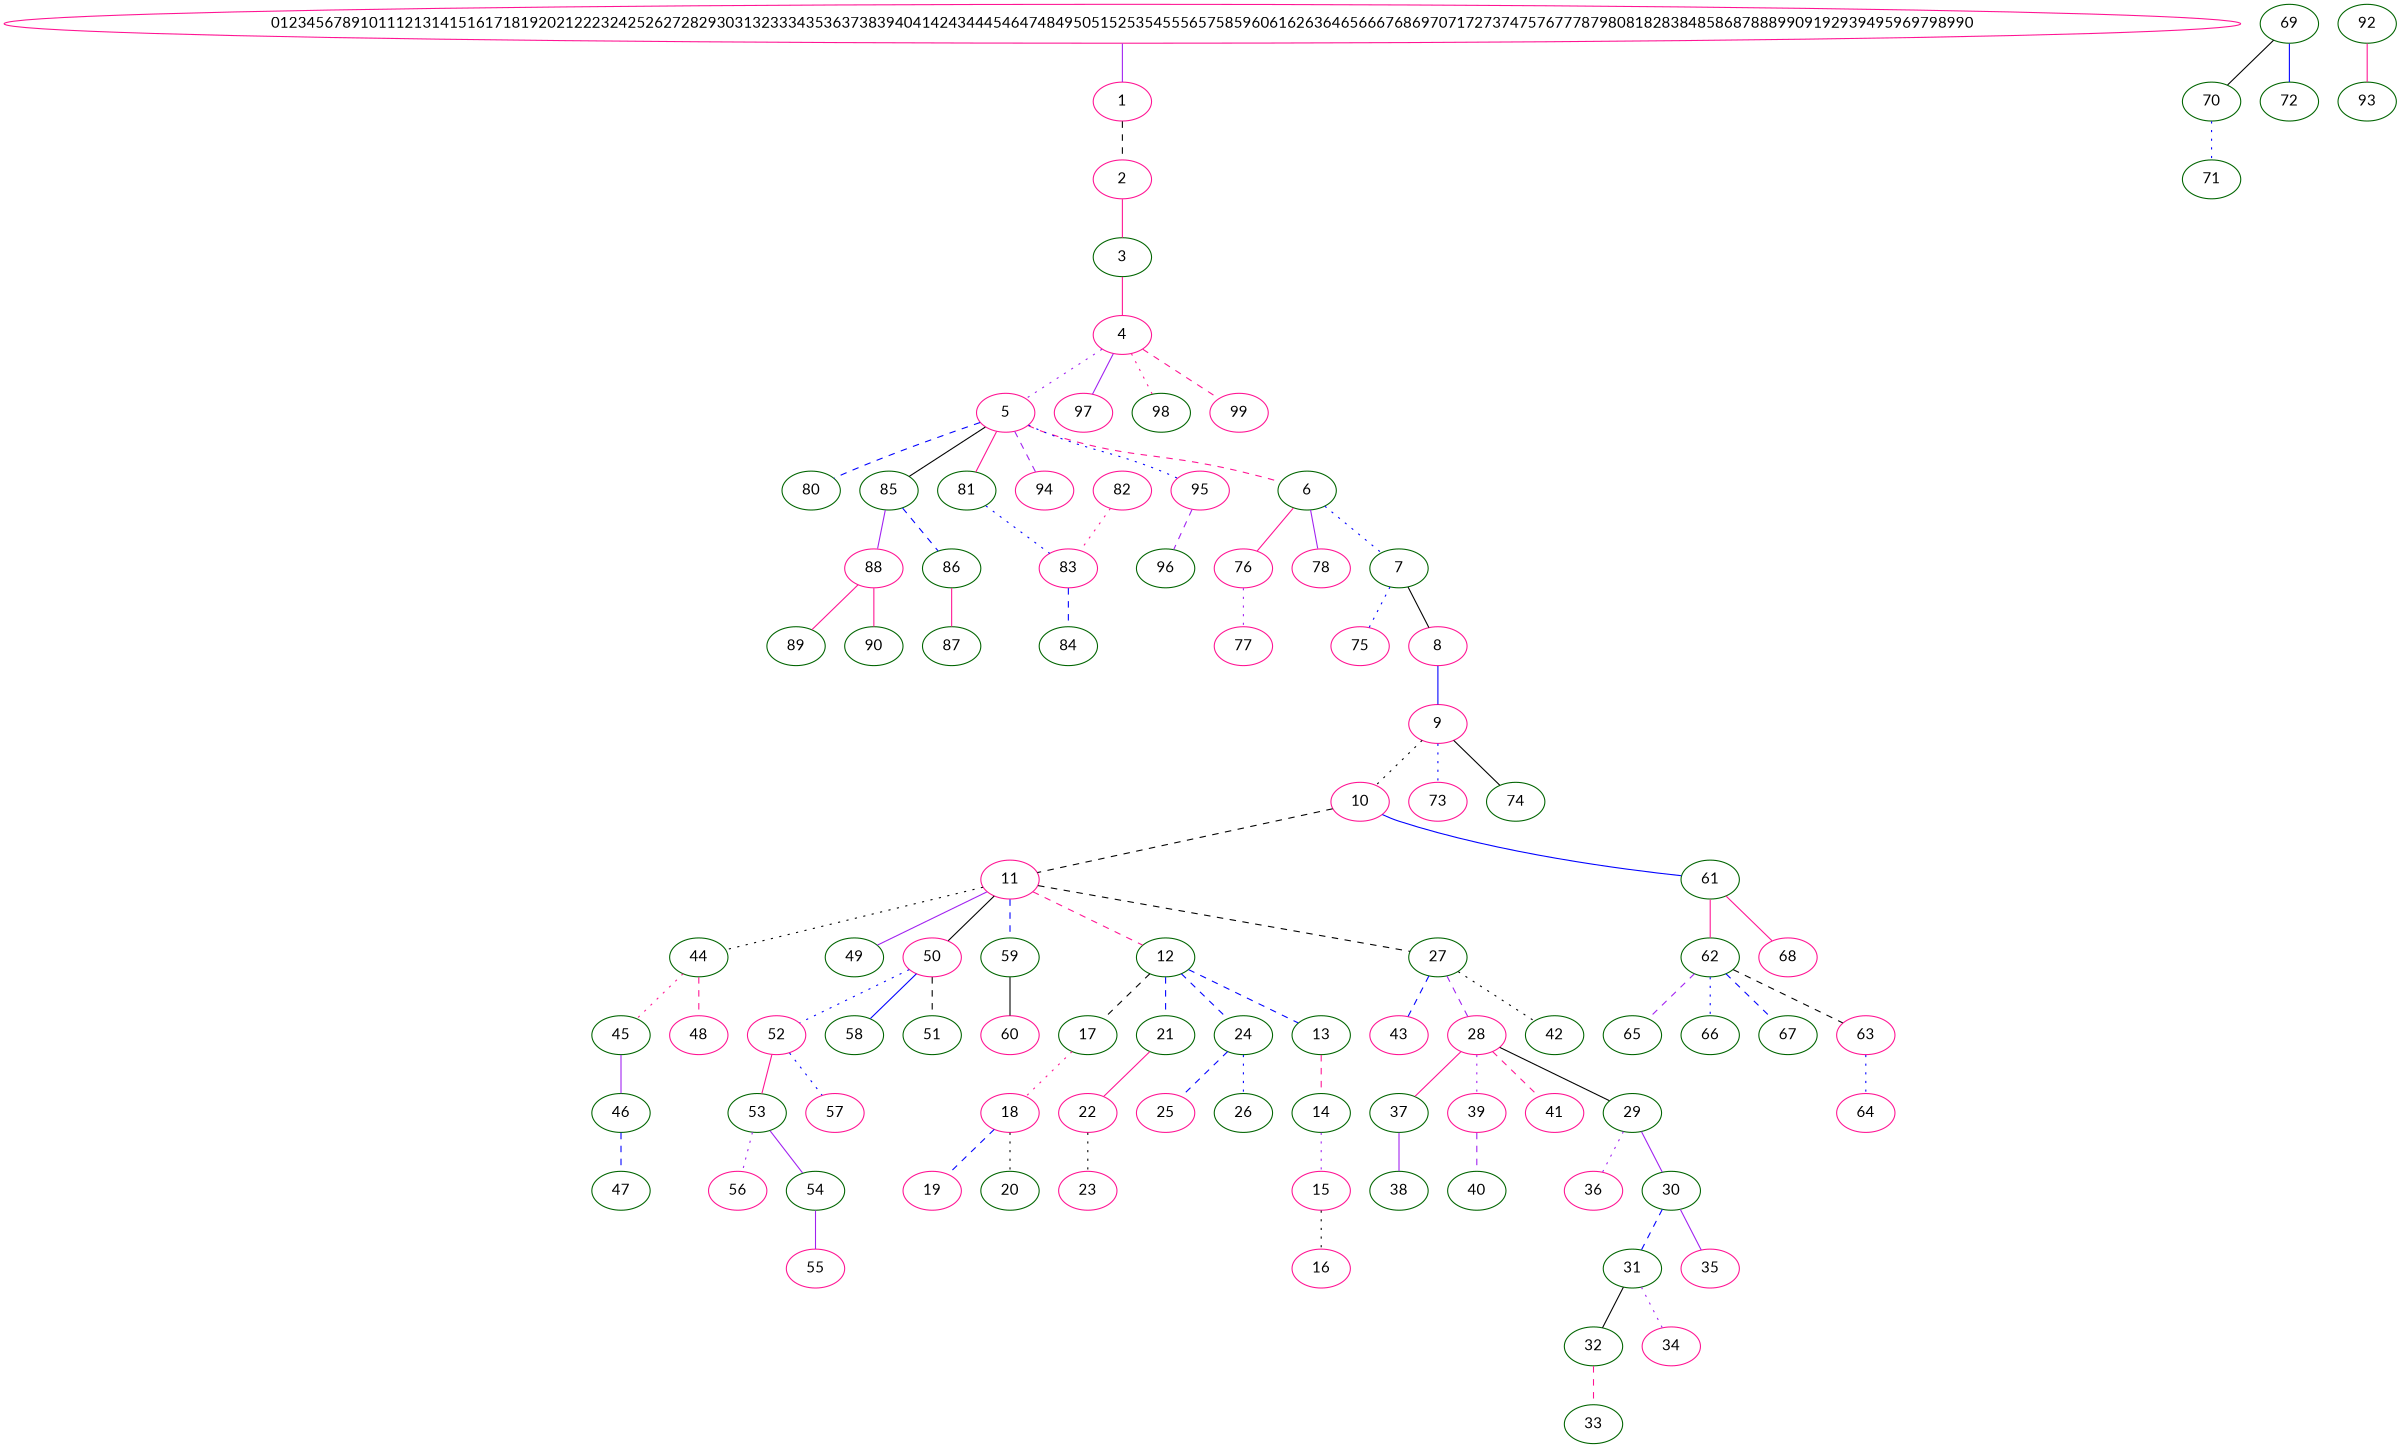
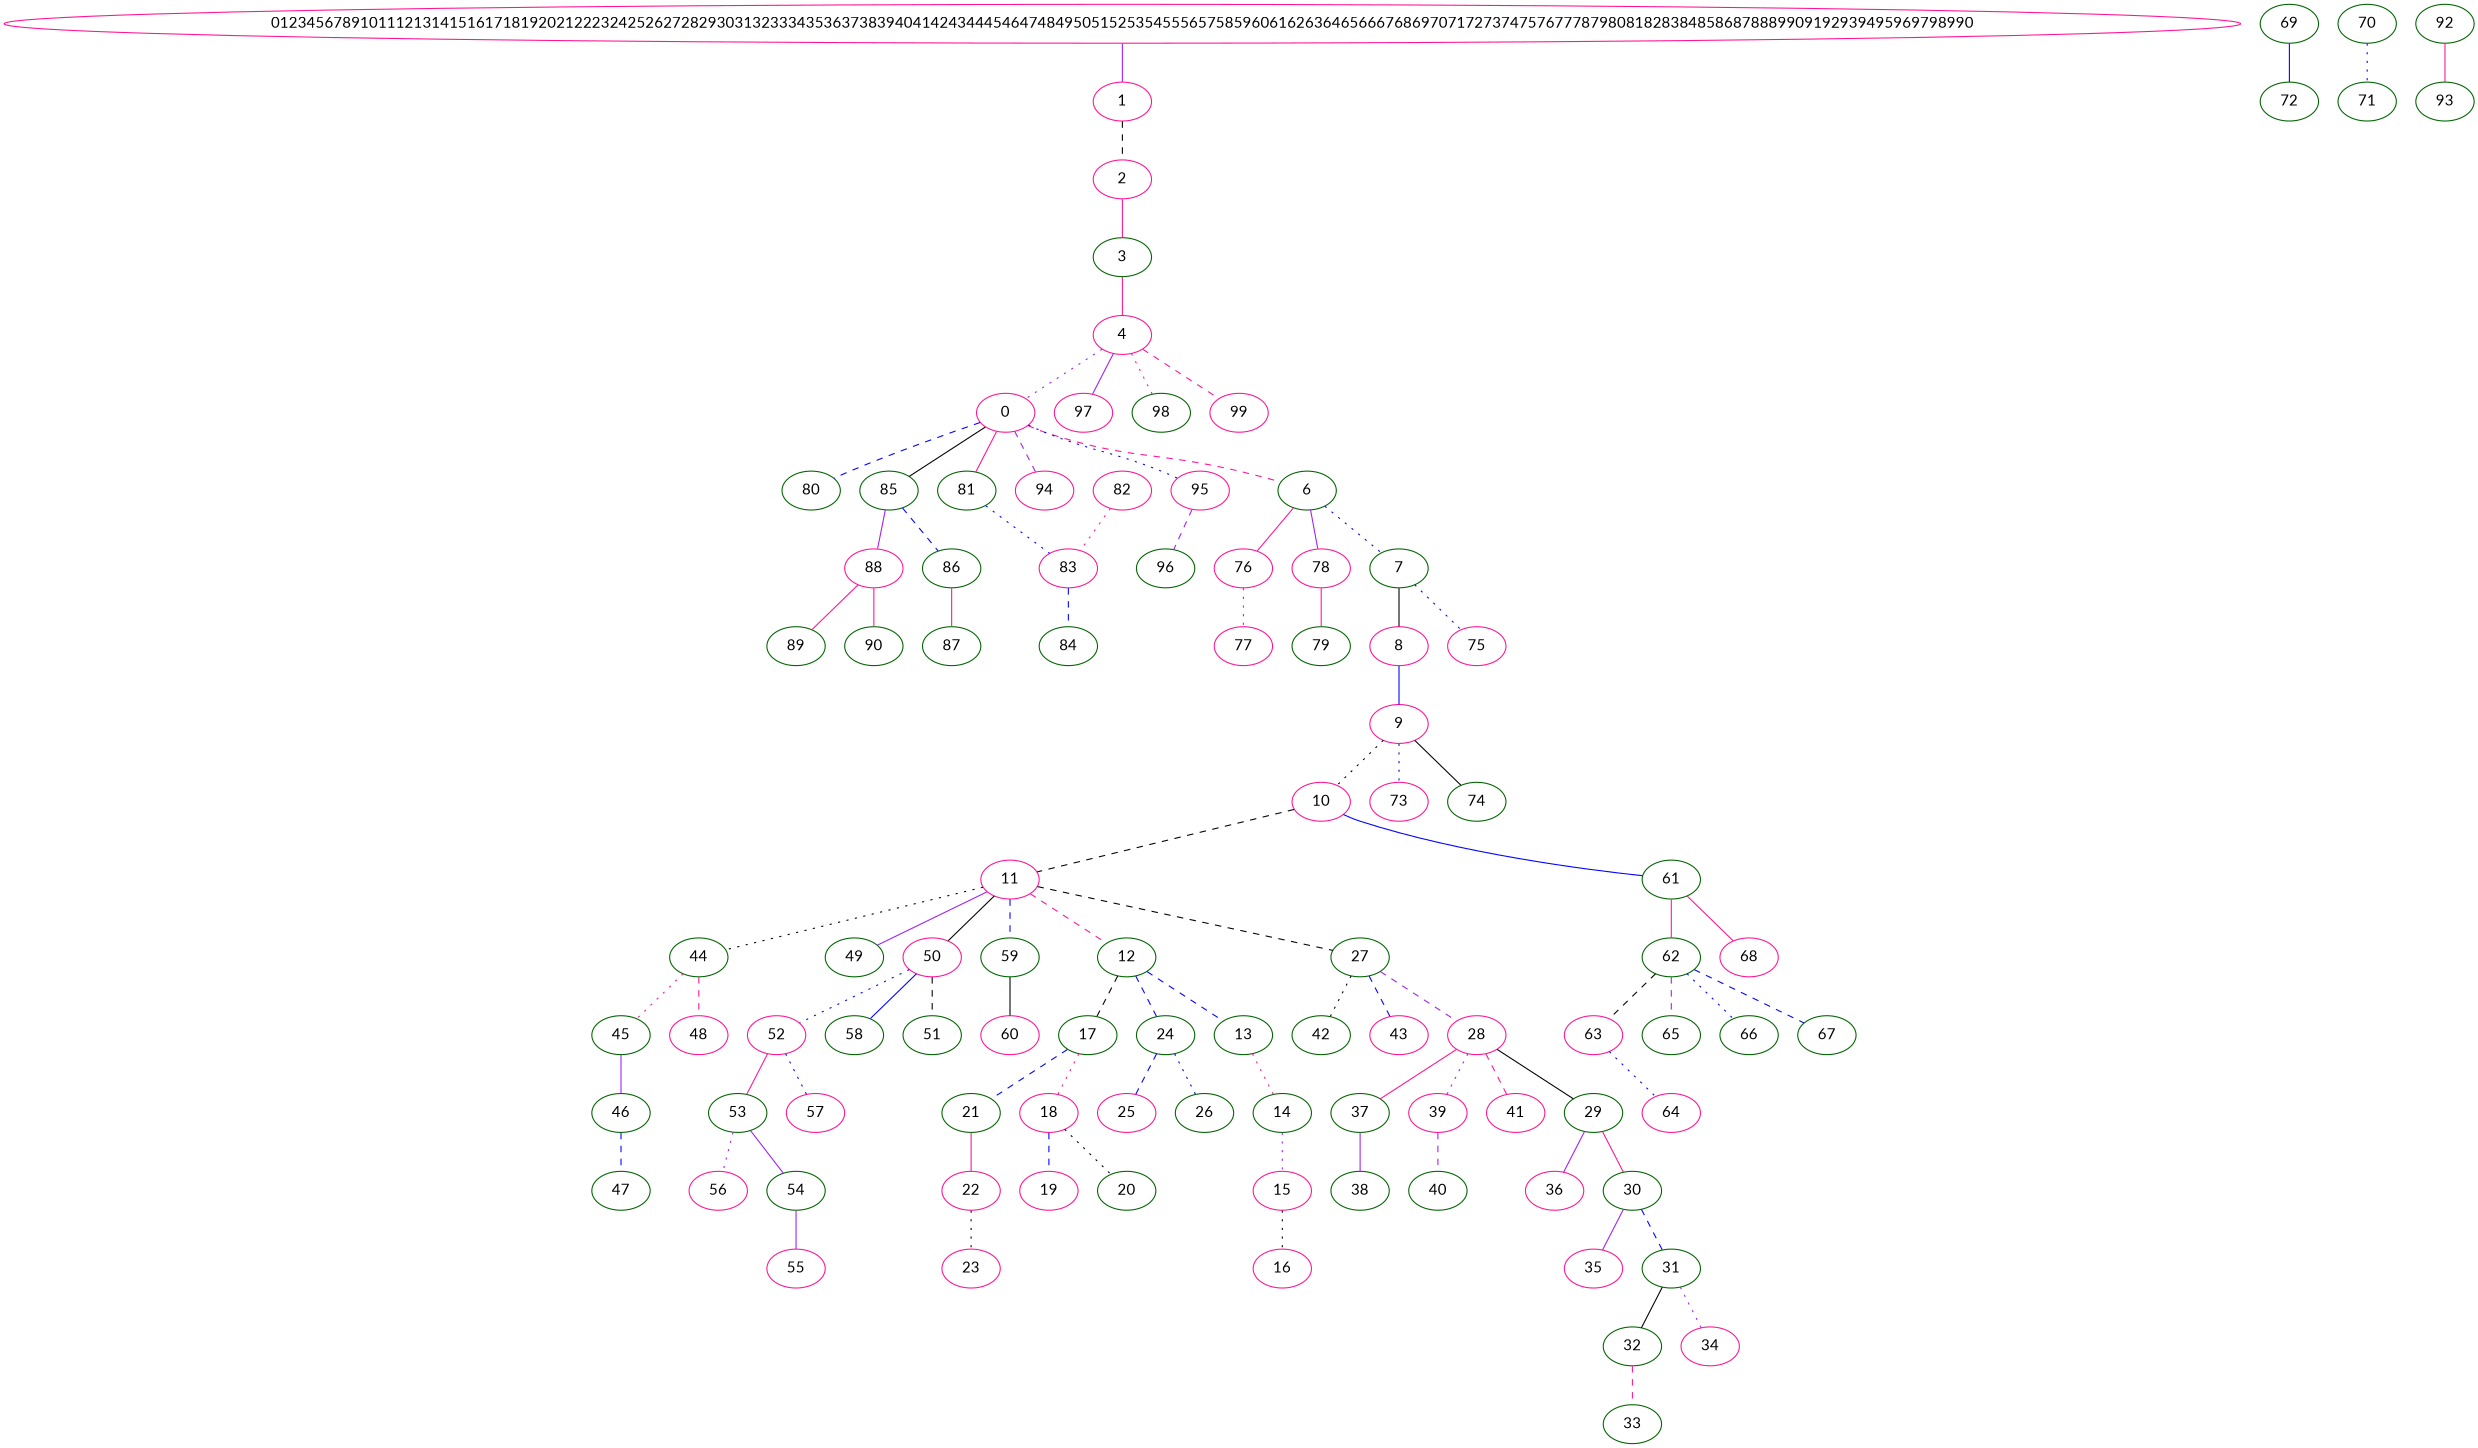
edge "69" -- "70": removed
node "5": label "5" -> "0"
node "79": added
edge "12" -- "21": now "17" -- "21"
edge "13" -- "14": style dashed -> dotted
edge "29" -- "36": style dotted -> solid
edge "29" -- "30": color purple -> deeppink
